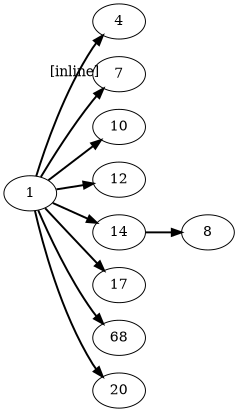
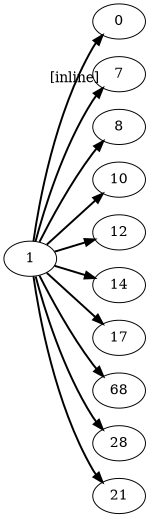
node "4": label "4" -> "0"
edge "14" -> "8": now "1" -> "8"
node "20": label "20" -> "28"
node "21": added
